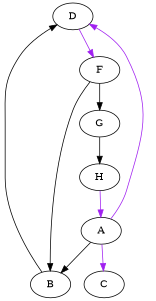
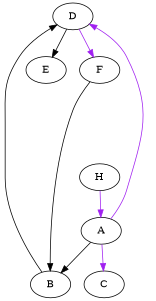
node "E": added
node "G": removed
